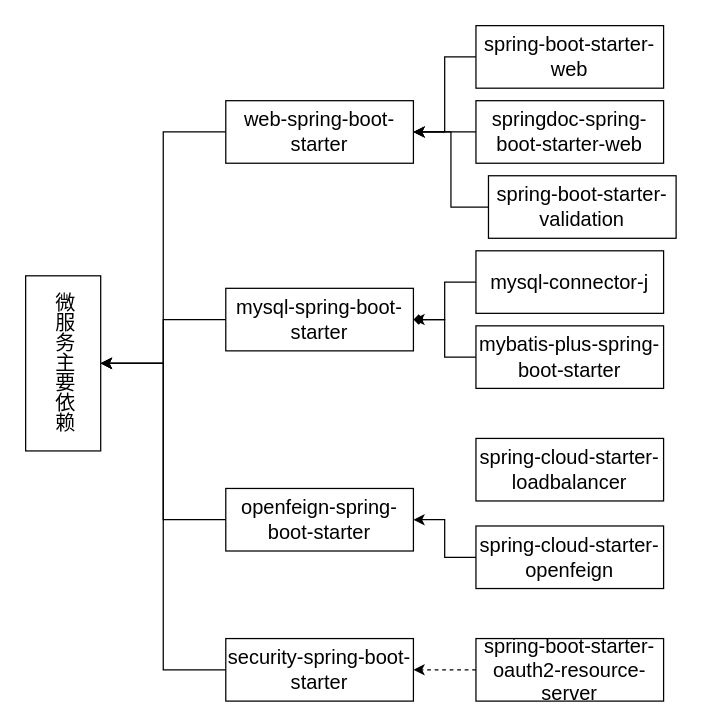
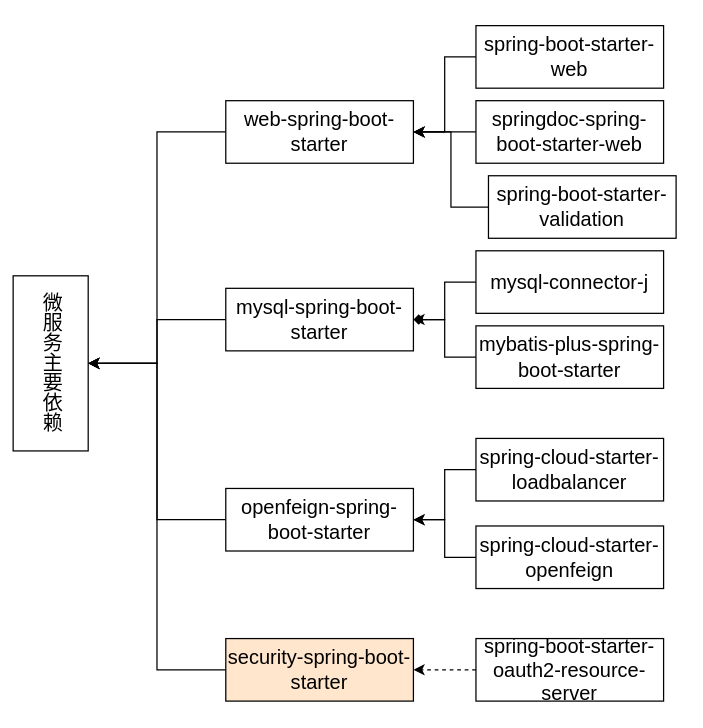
node "微服务主要依赖": moved (63, 363) -> (51, 363)
edge "spring-cloud-starter-loadbalancer" -> "openfeign-spring-boot-starter": added
node "security-spring-boot-starter": fillcolor #ffffff -> #ffe6cc
